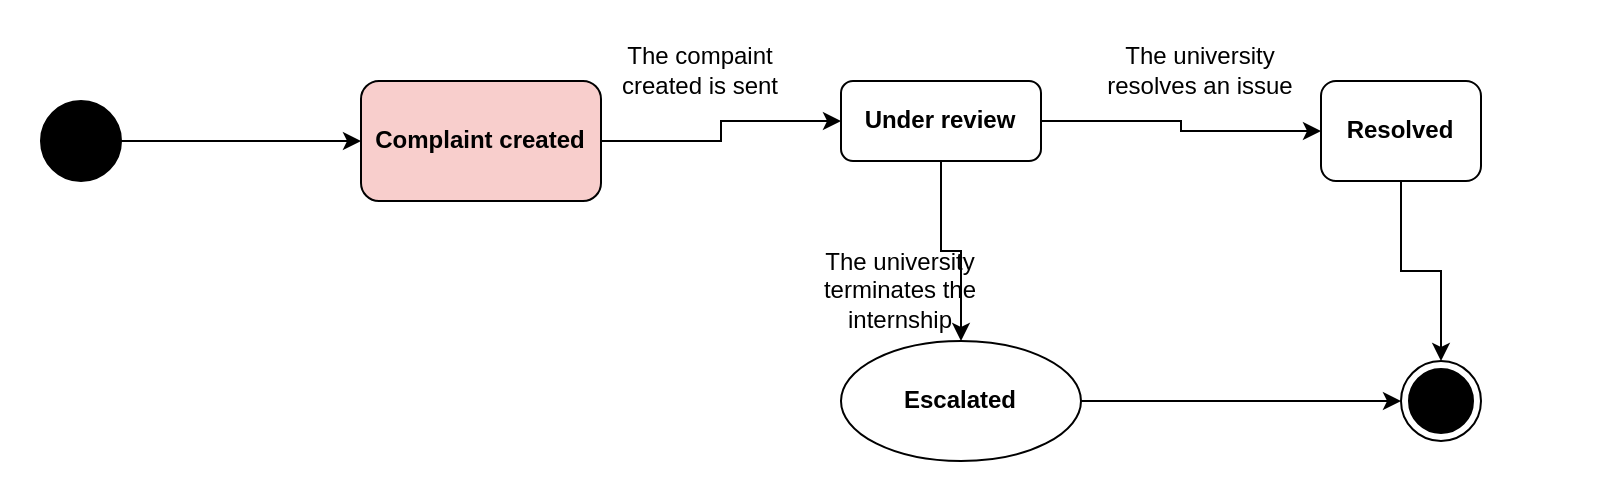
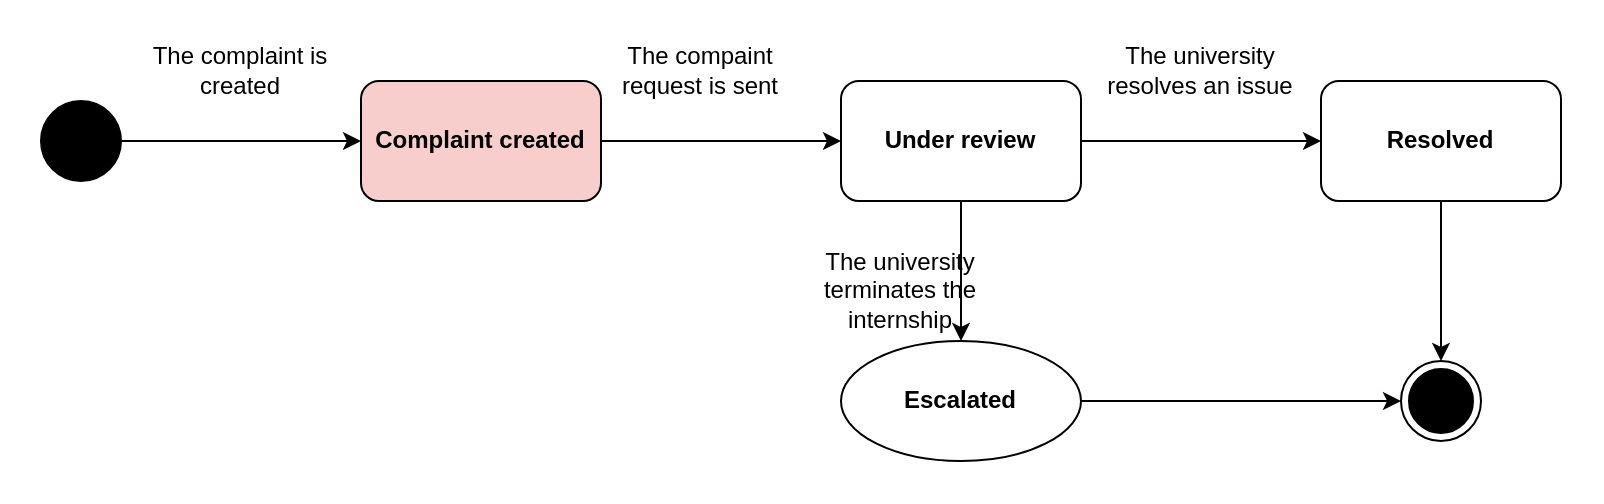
node "The complaint is created": added
node "The compaint created is sent": label "The compaint created is sent" -> "The compaint request is sent"
node "Under review": size 200x80 -> 240x120
node "Resolved": size 160x100 -> 240x120
